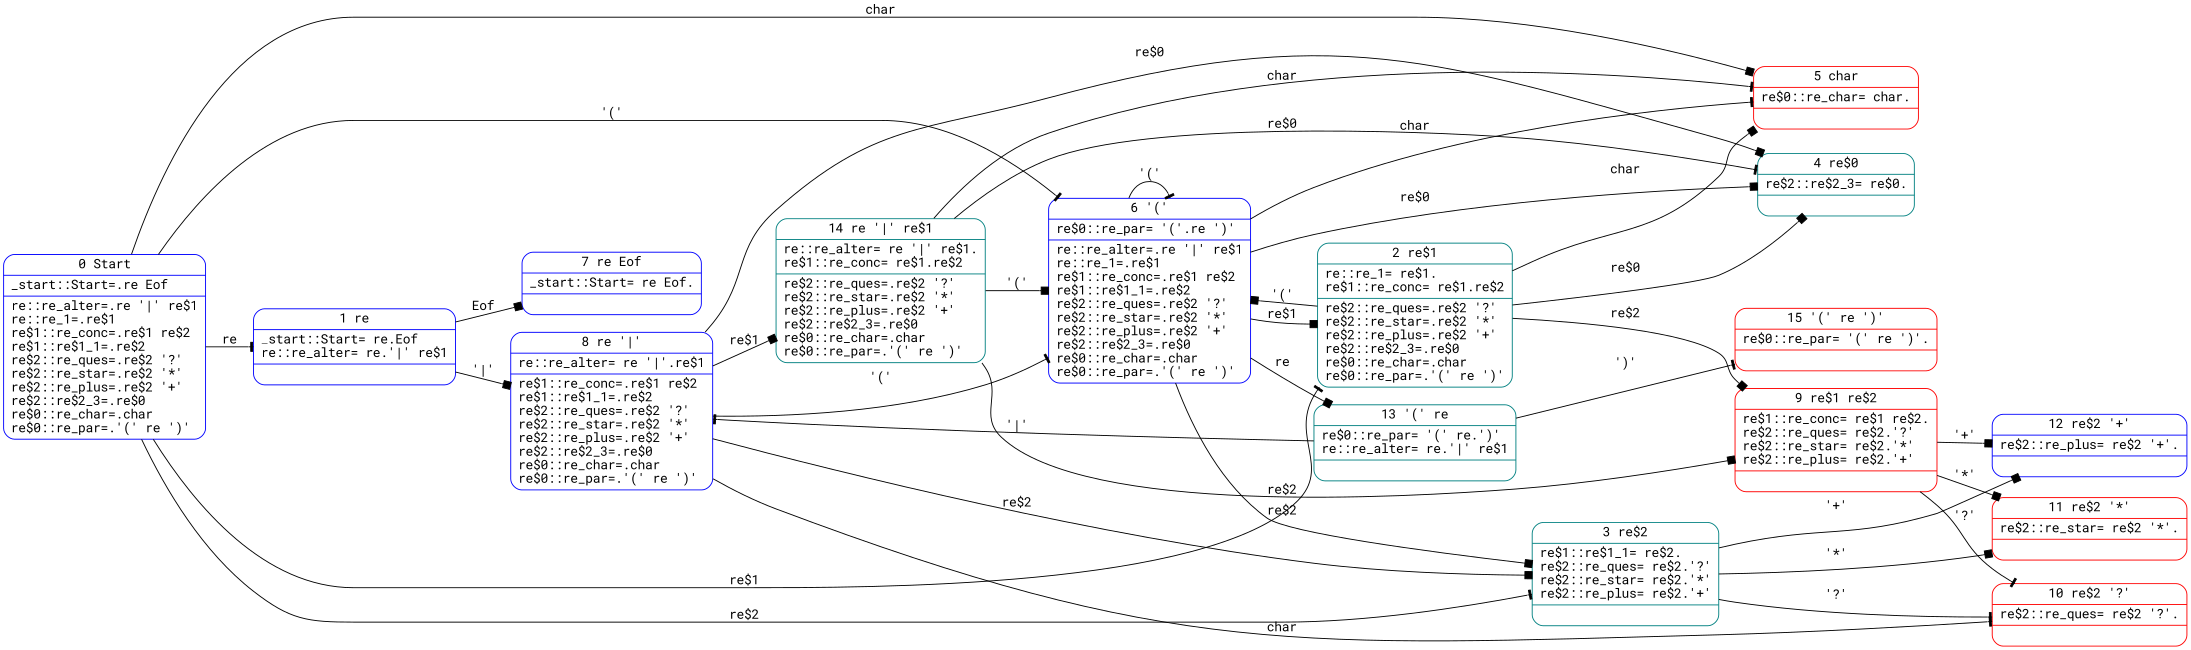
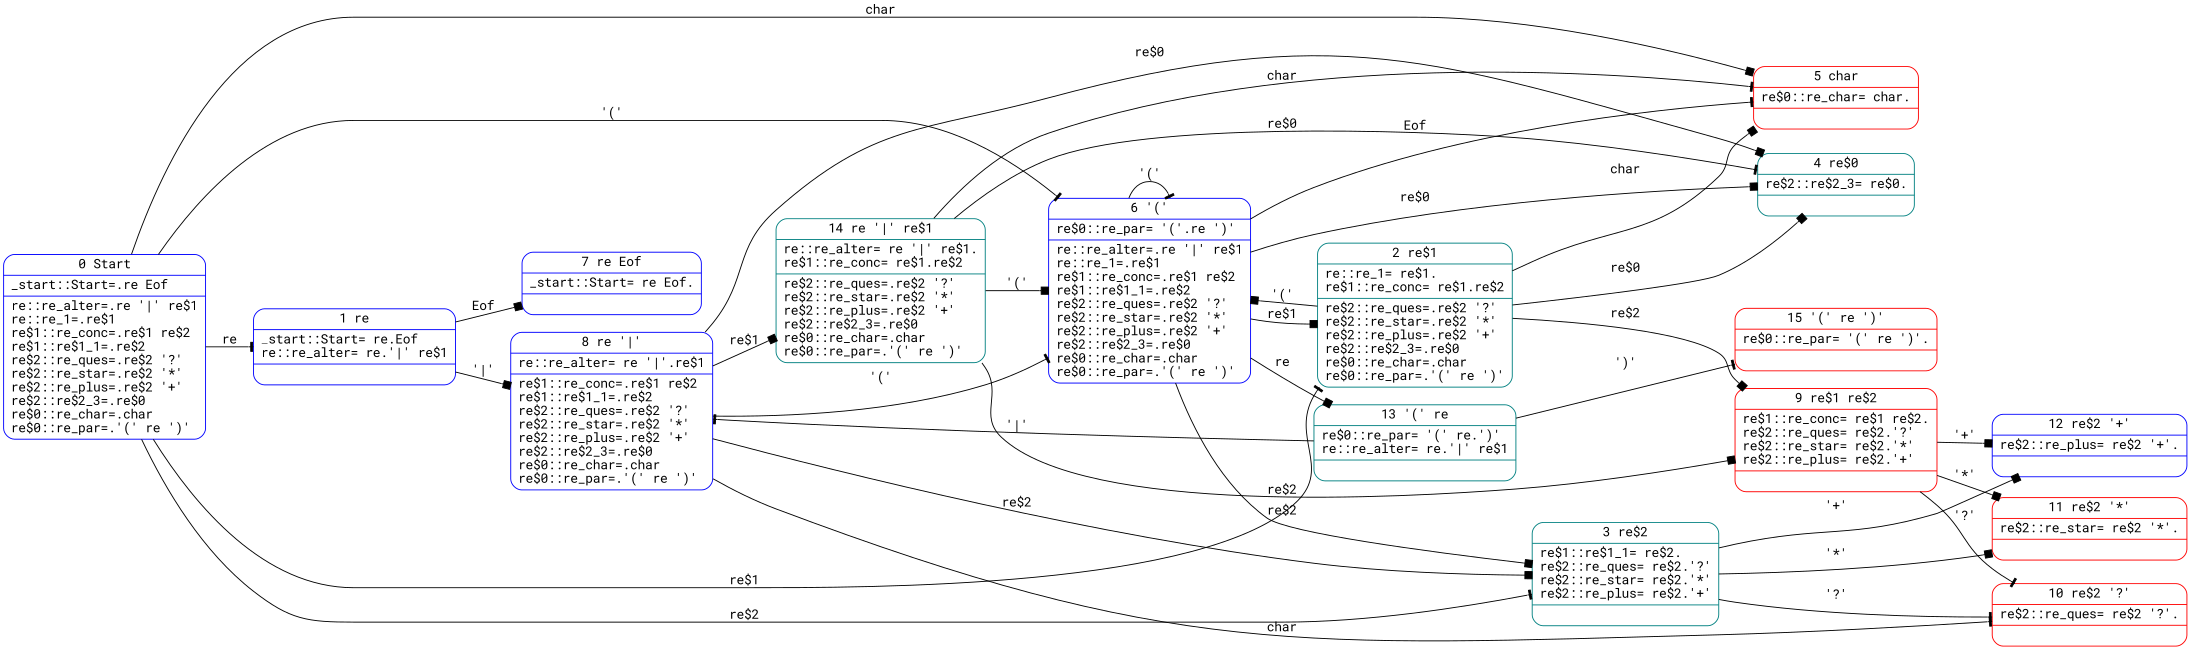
edge "6 '('" -> "5 char": label "char" -> "Eof"
